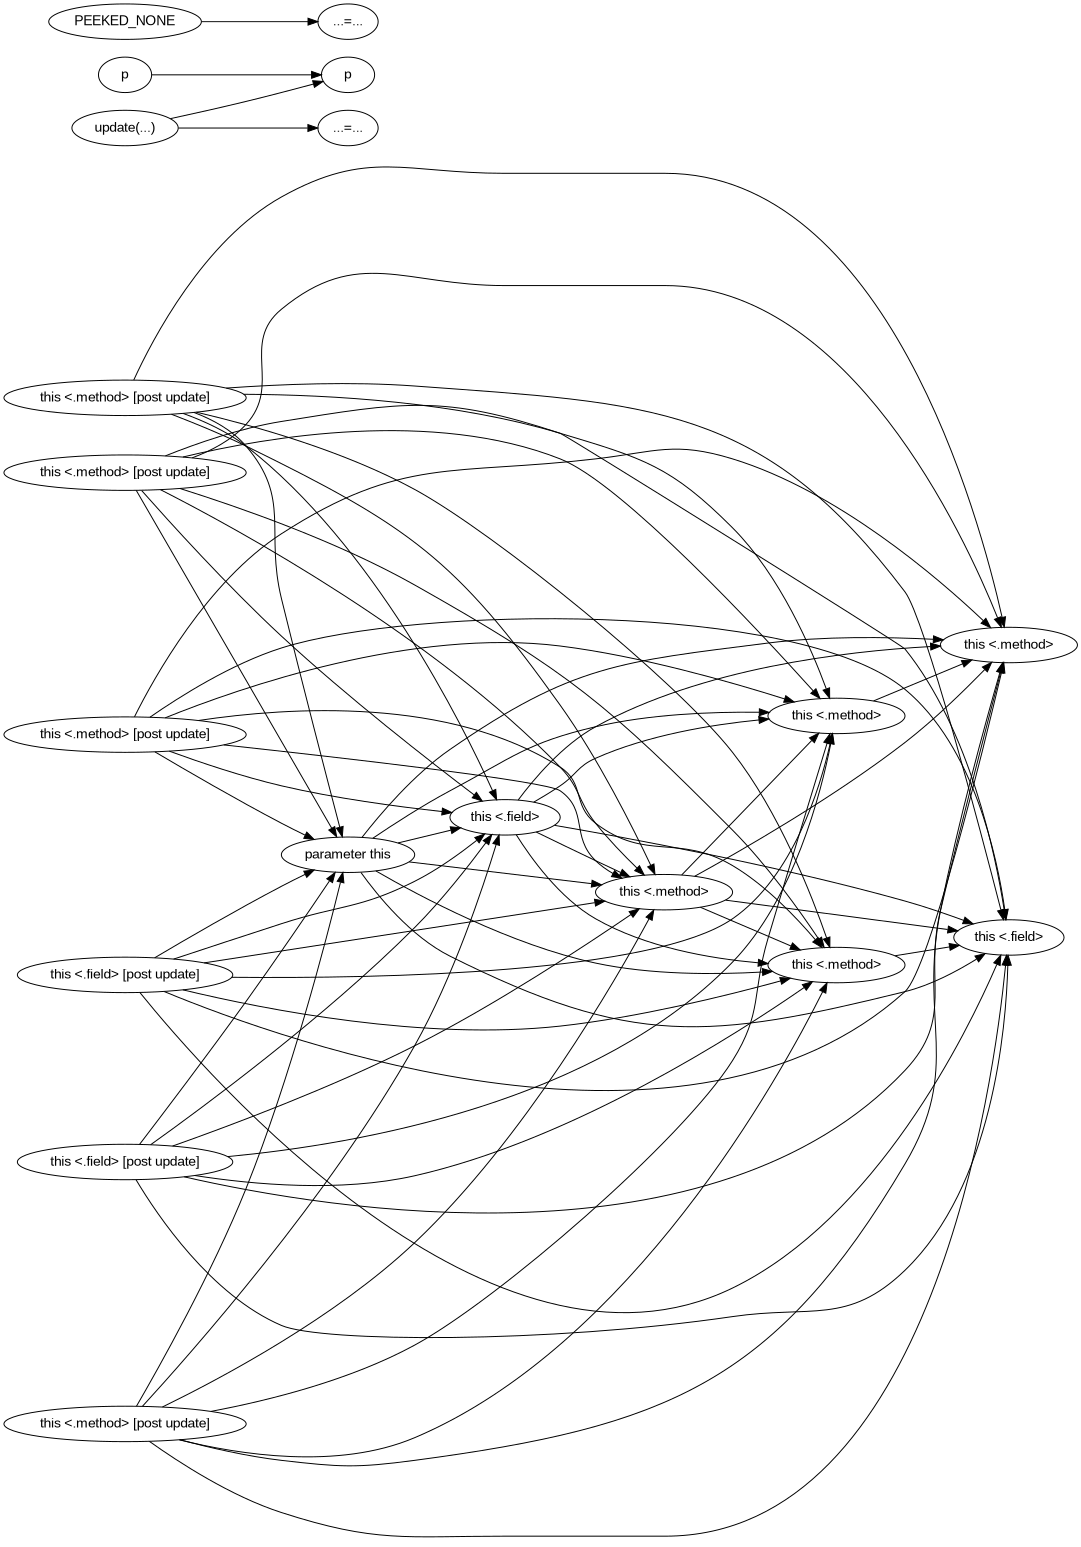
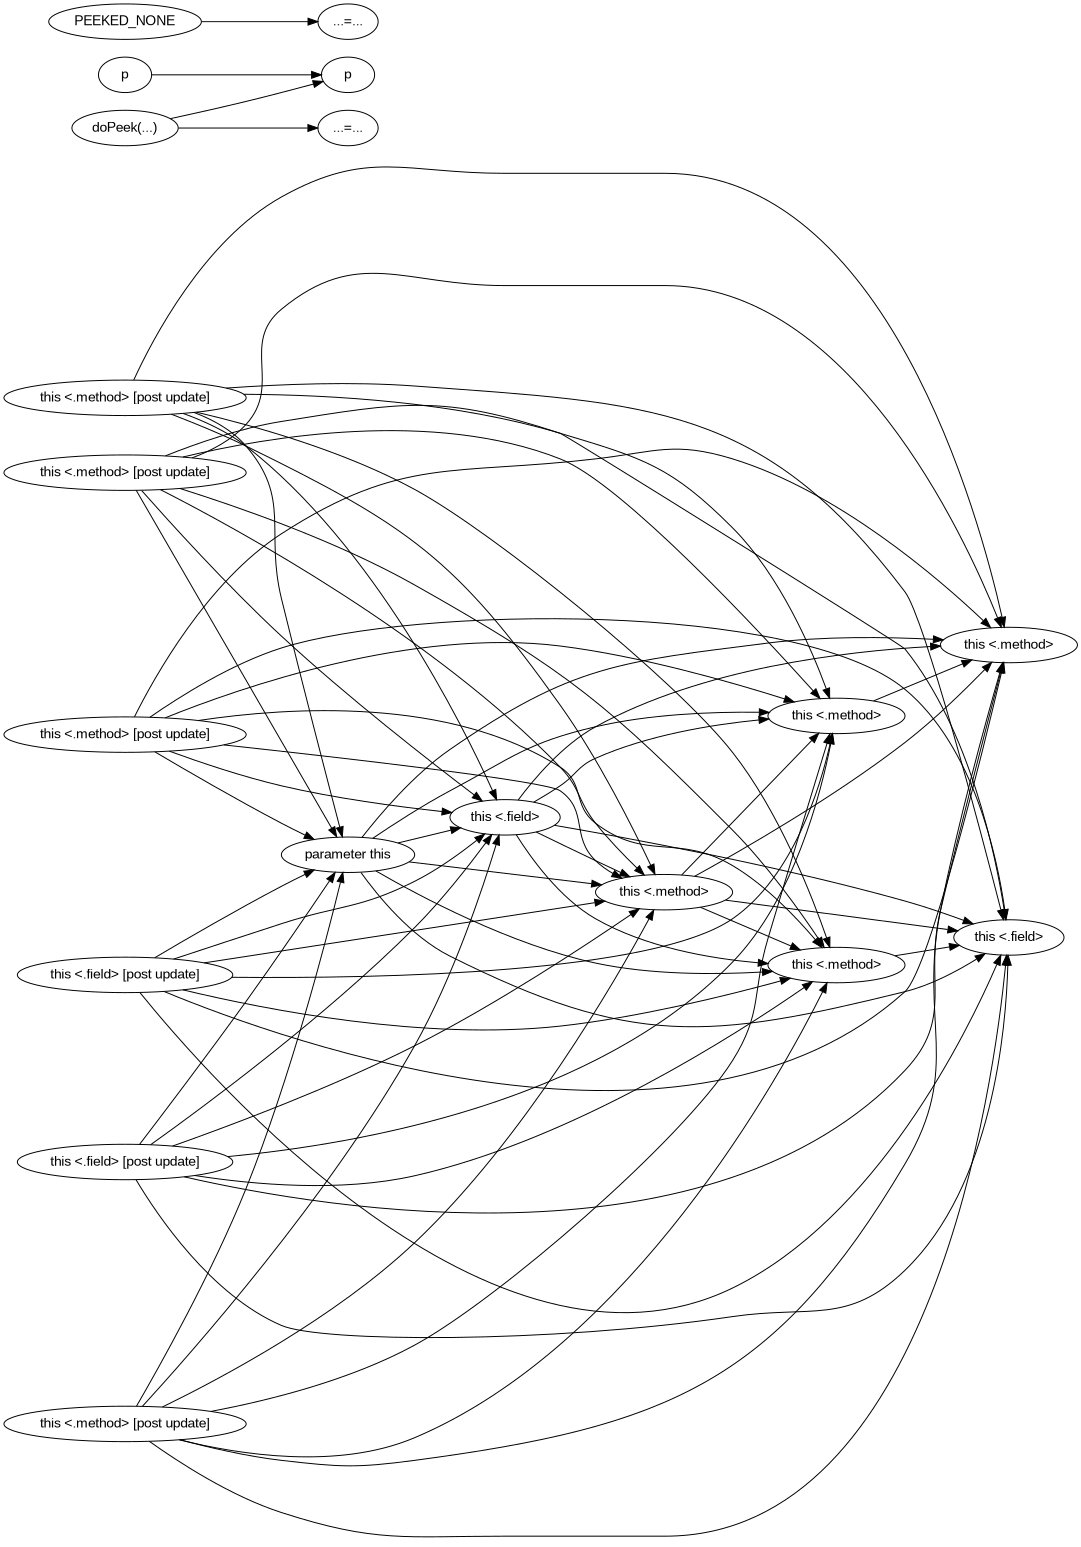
node "update(...)": label "update(...)" -> "doPeek(...)"
